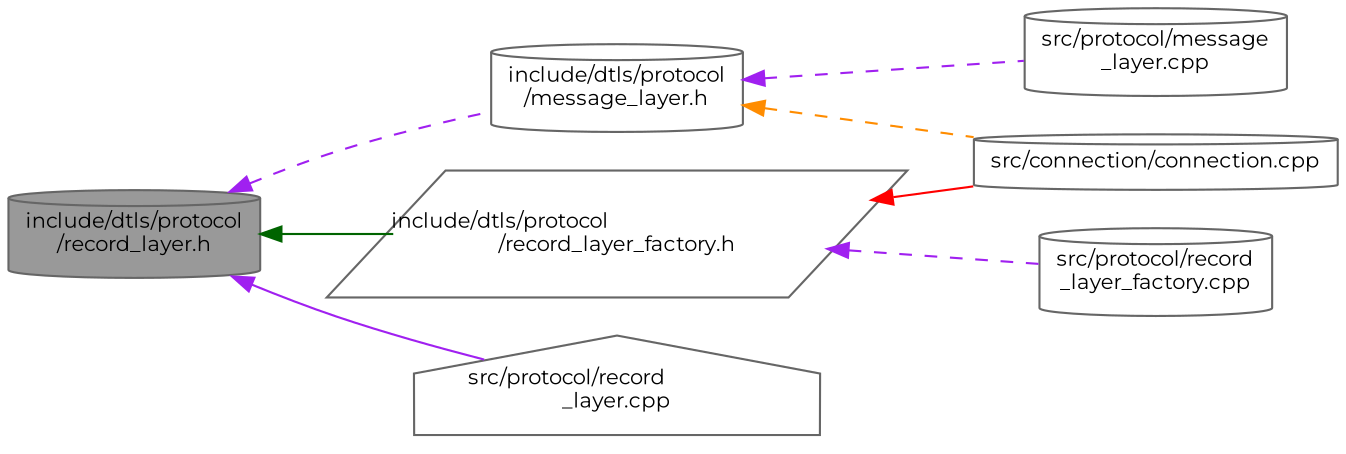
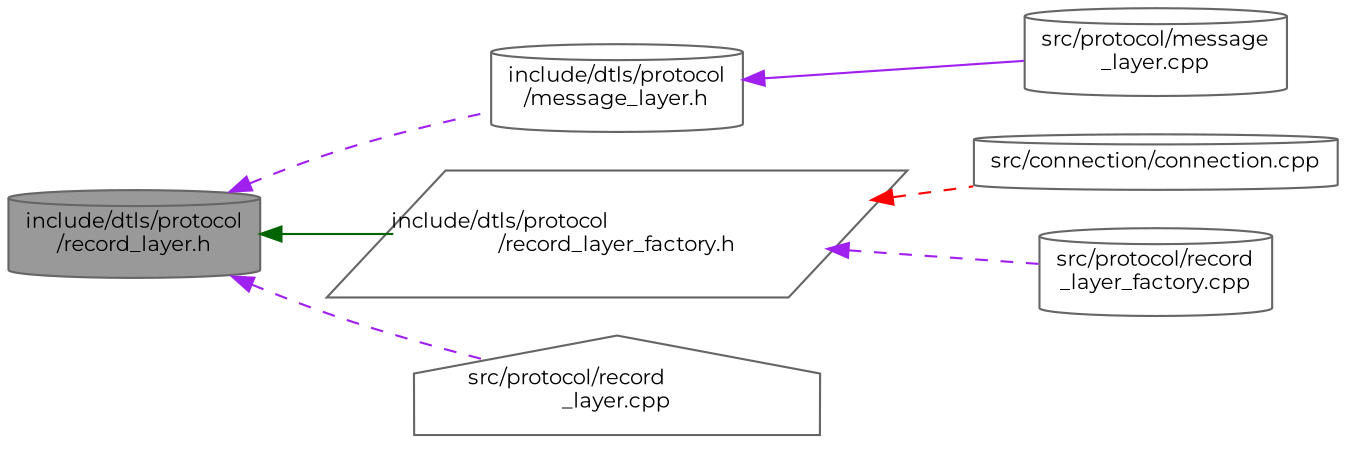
edge "src/protocol/message _layer.cpp" -> "include/dtls/protocol /message_layer.h": style dashed -> solid
edge "src/connection/connection.cpp" -> "include/dtls/protocol /message_layer.h": removed
edge "src/connection/connection.cpp" -> "include/dtls/protocol /record_layer_factory.h": style solid -> dashed
edge "src/protocol/record _layer.cpp" -> "include/dtls/protocol /record_layer.h": style solid -> dashed
